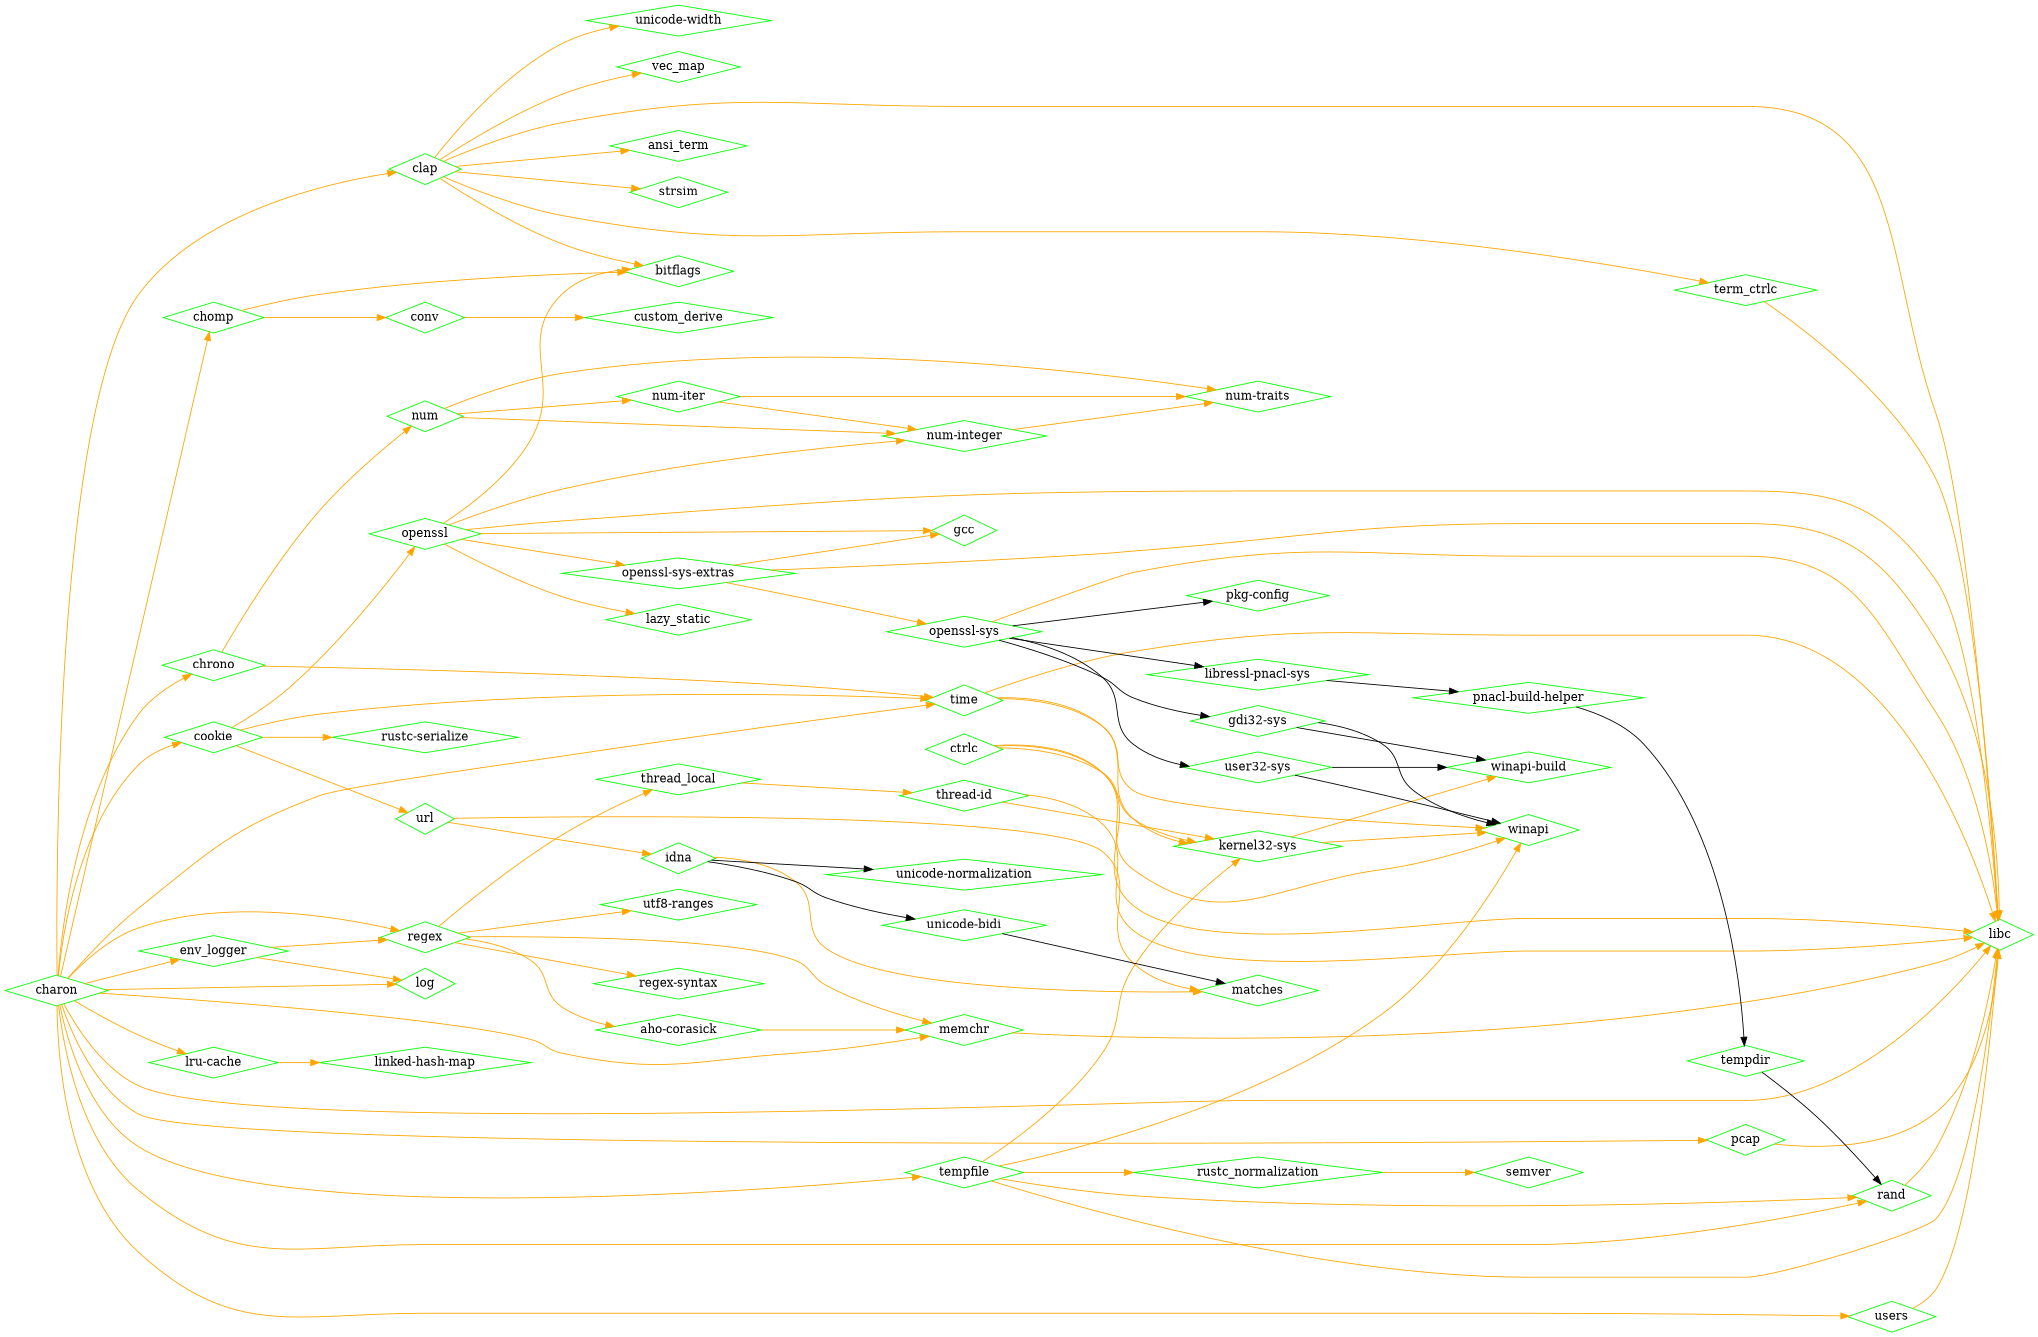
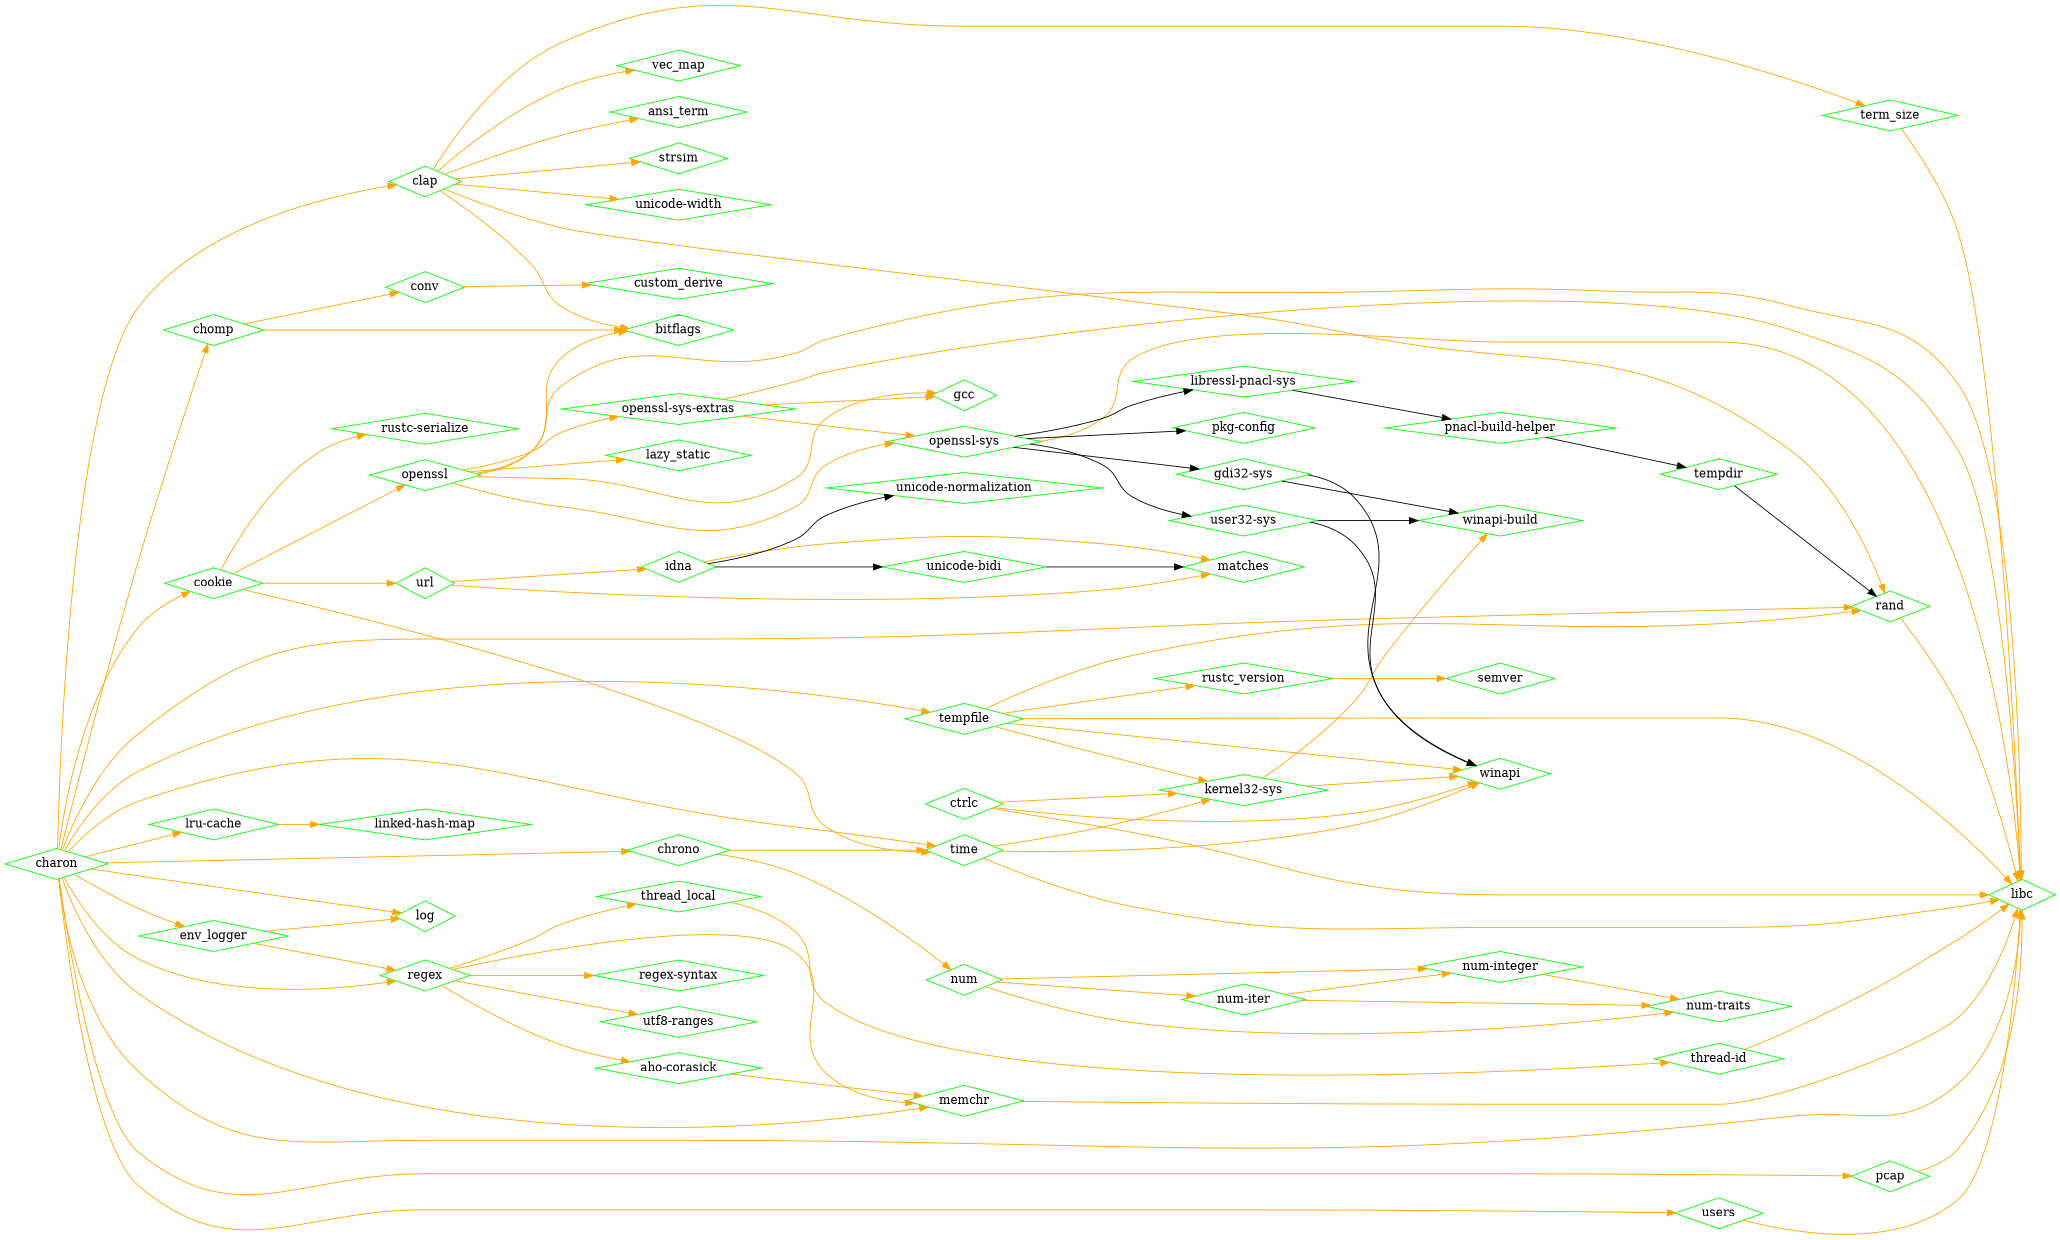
edge "clap" -> "libc": now "clap" -> "rand"
node "term_ctrlc": label "term_ctrlc" -> "term_size"
edge "openssl" -> "num-integer": now "openssl" -> "openssl-sys"
edge "thread-id" -> "kernel32-sys": removed
node "rustc_normalization": label "rustc_normalization" -> "rustc_version"
